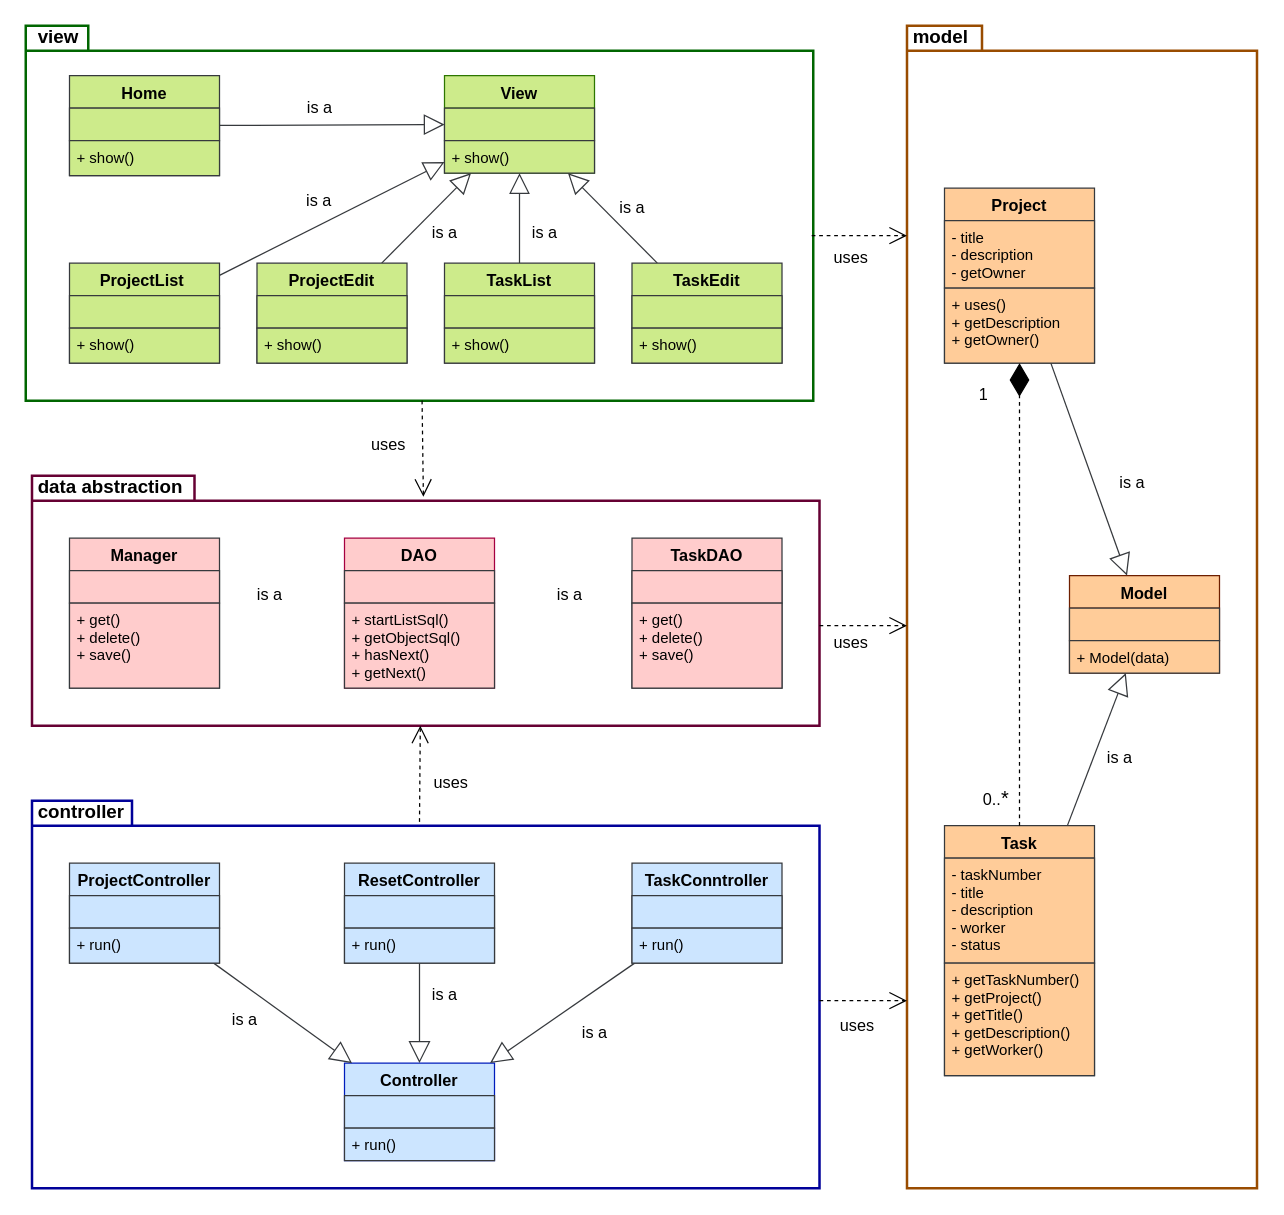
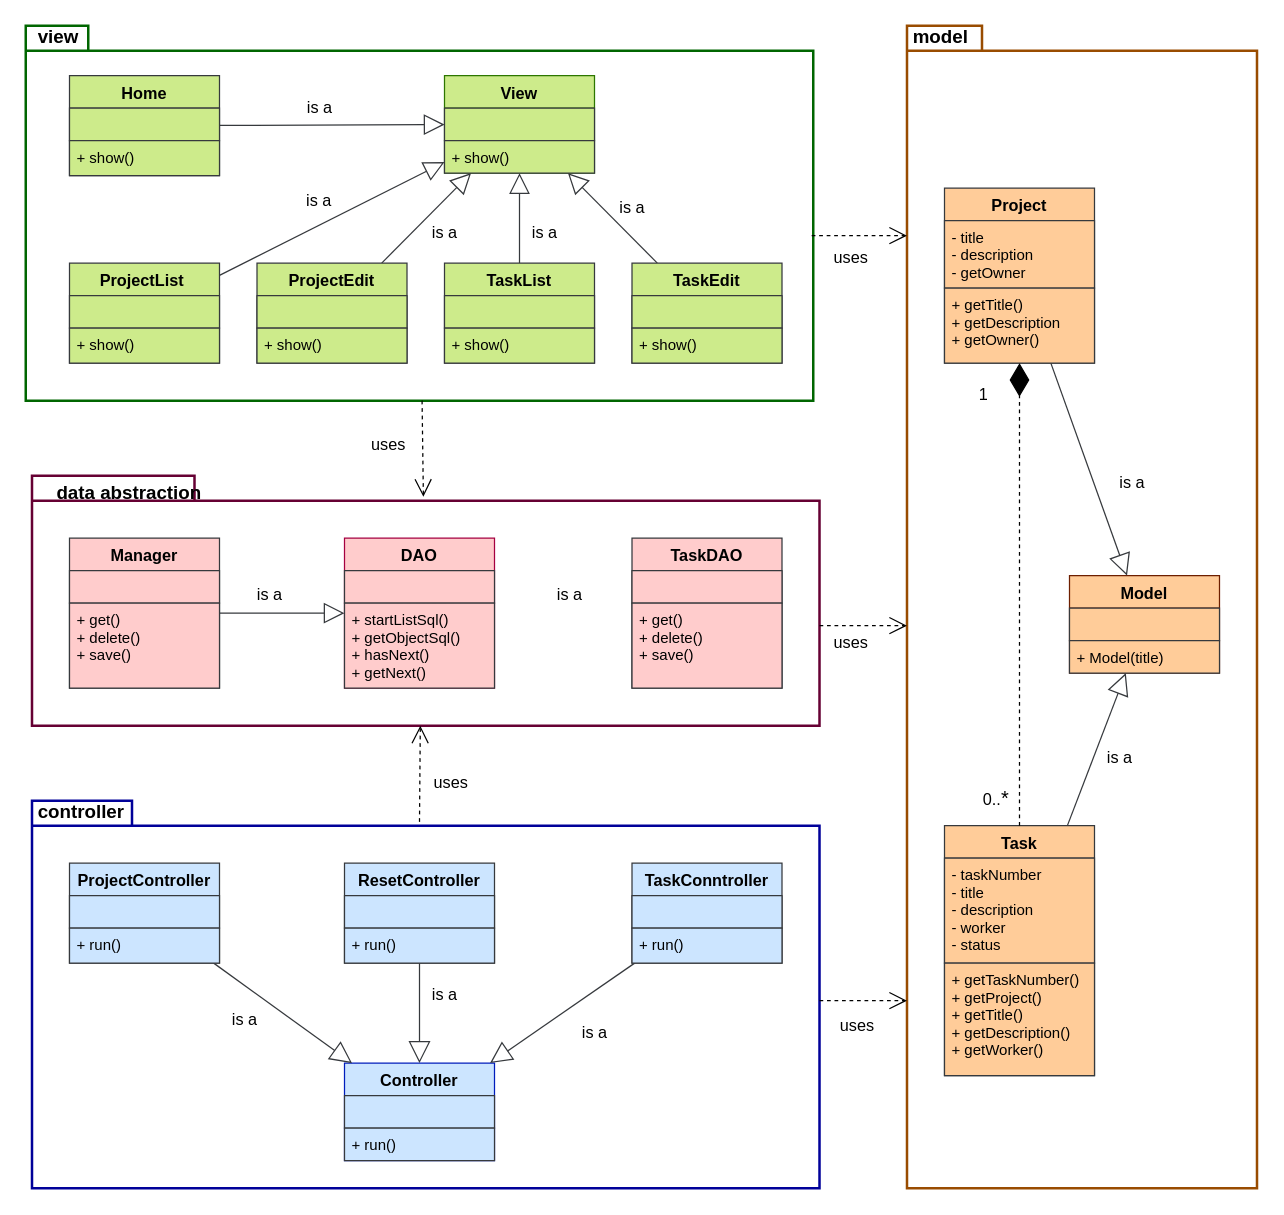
node "+ uses() + getDescription + getOwner()": label "+ uses() + getDescription + getOwner()" -> "+ getTitle() + getDescription + getOwner()"
node "data abstraction": moved (113, 488) -> (132, 494)
edge "Manager" -> "DAO": added
node "+ Model(data)": label "+ Model(data)" -> "+ Model(title)"
